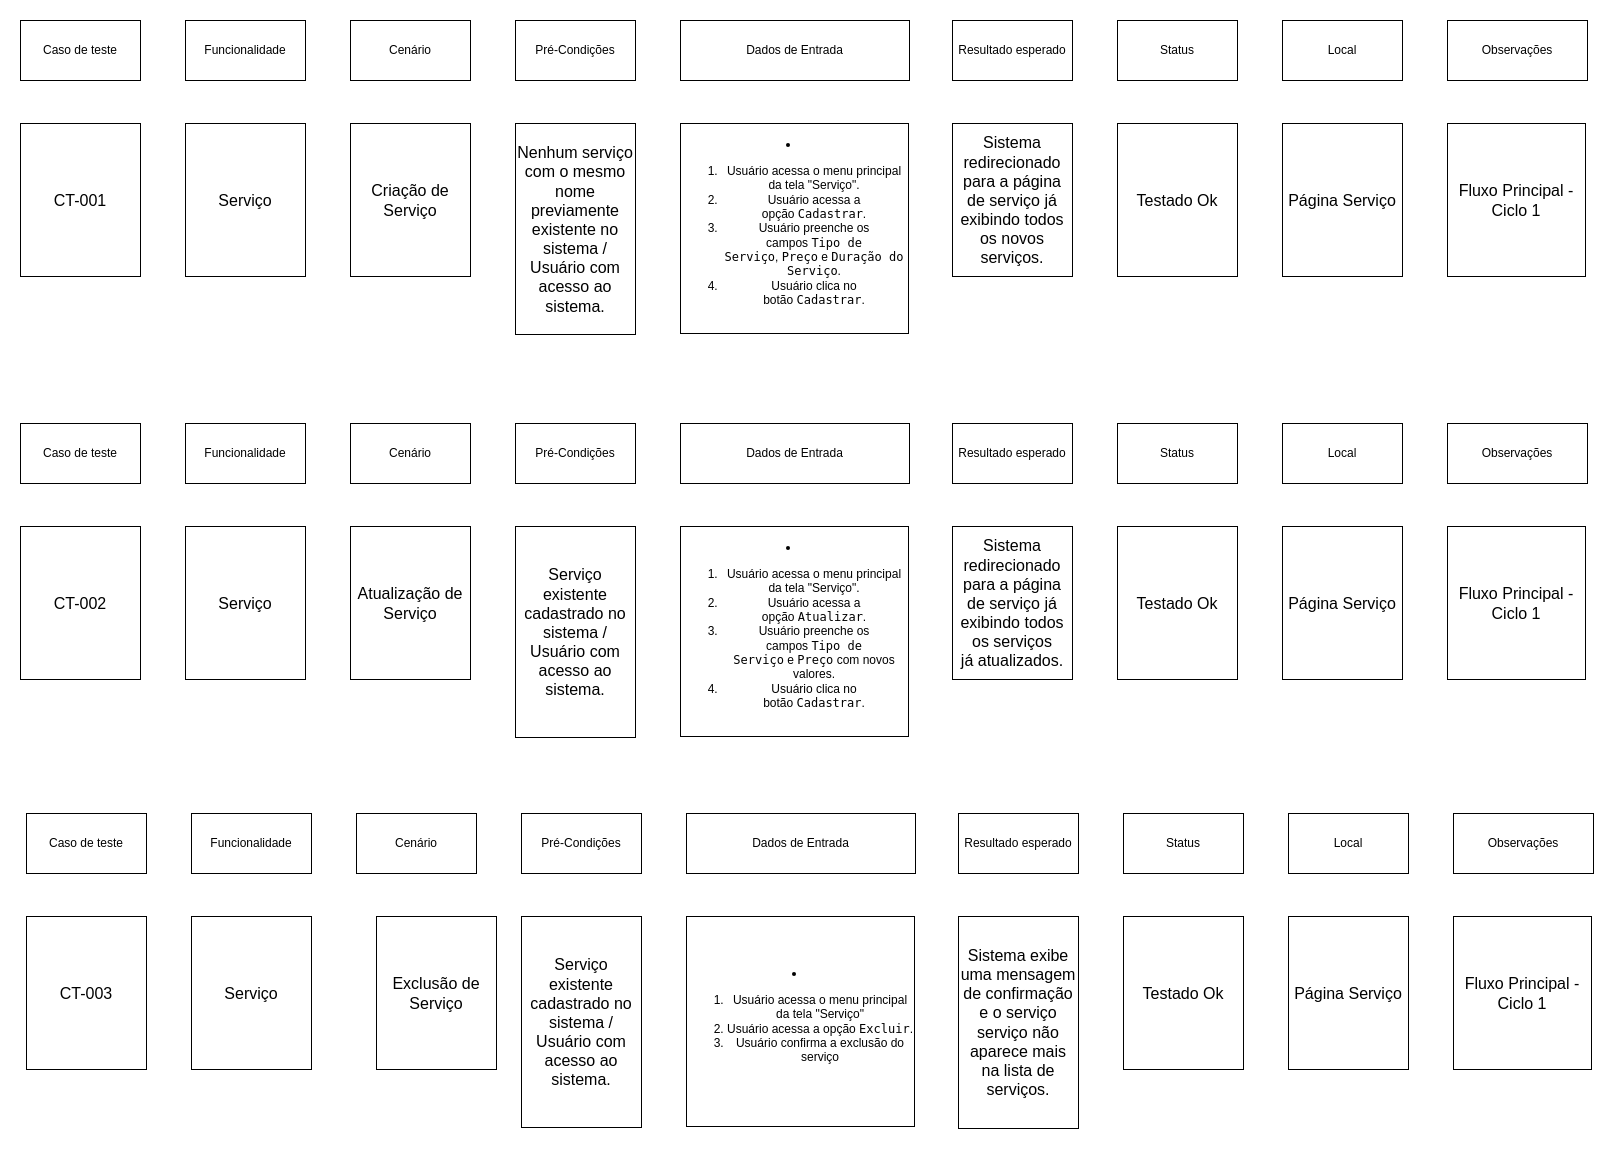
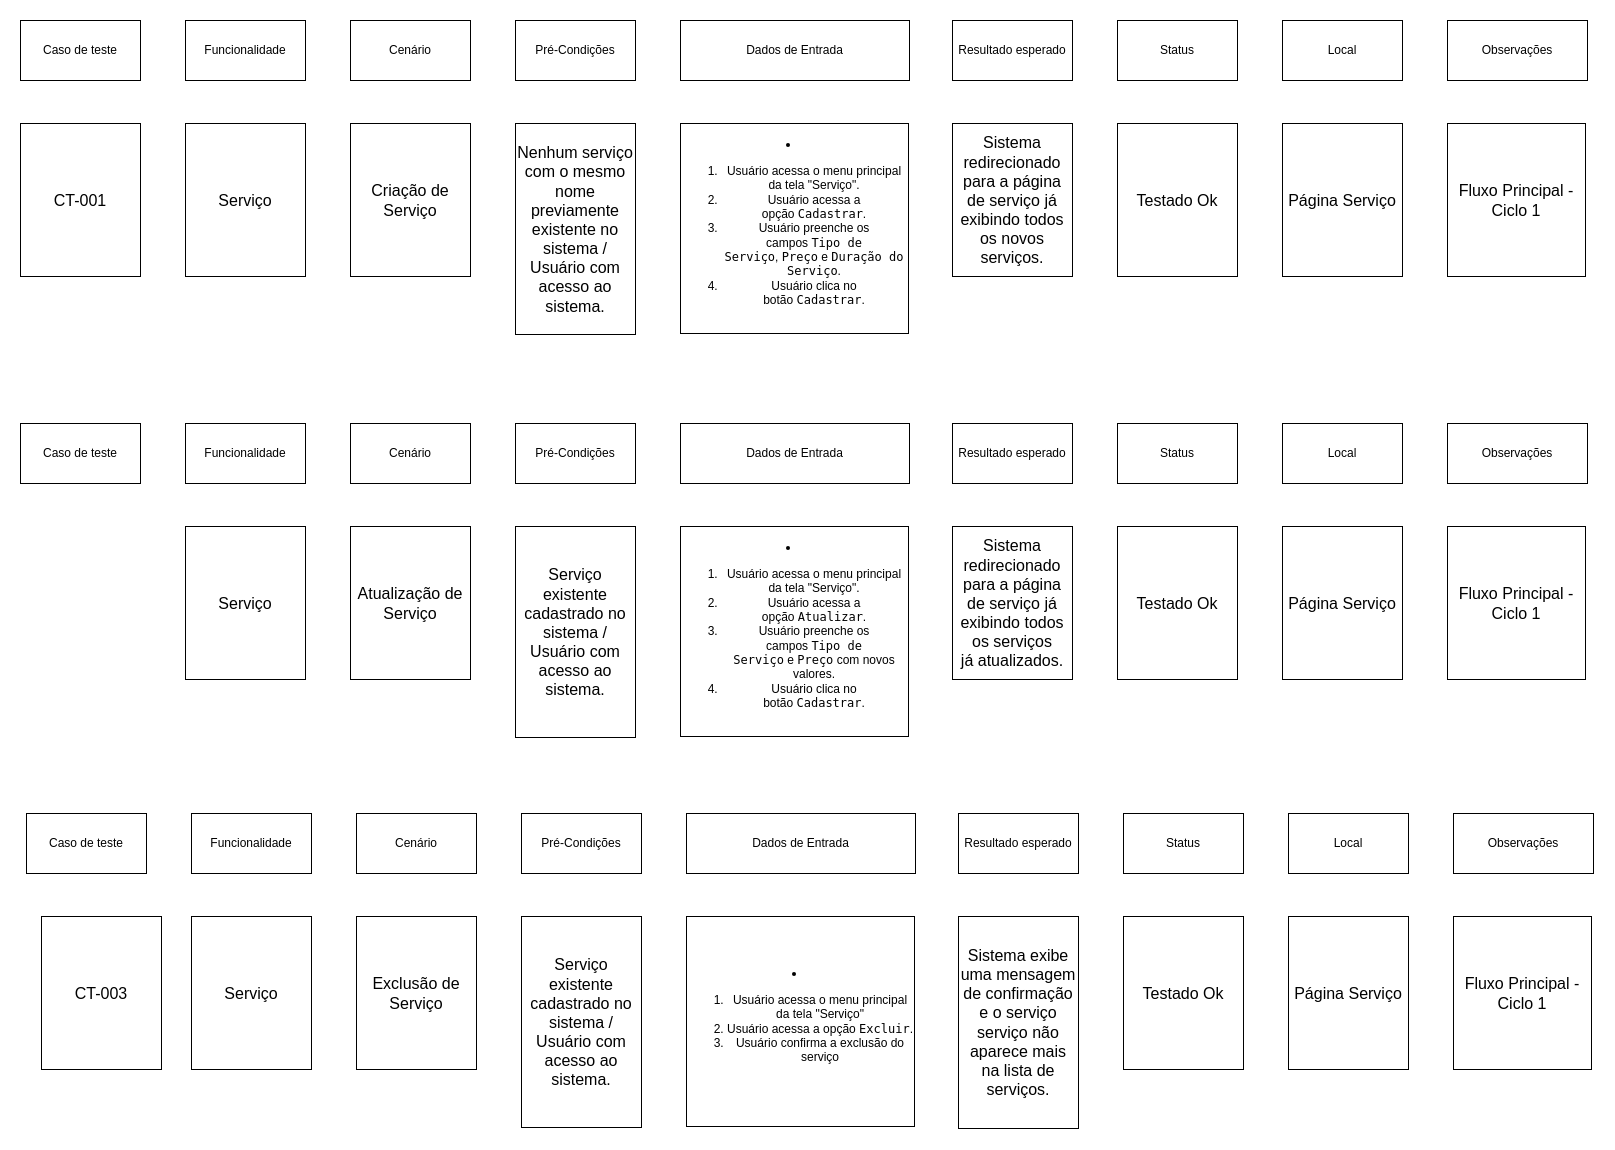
node "CT-002": removed
node "CT-003": moved (87, 993) -> (102, 993)
node "Exclusão de Serviço": moved (437, 993) -> (417, 993)
